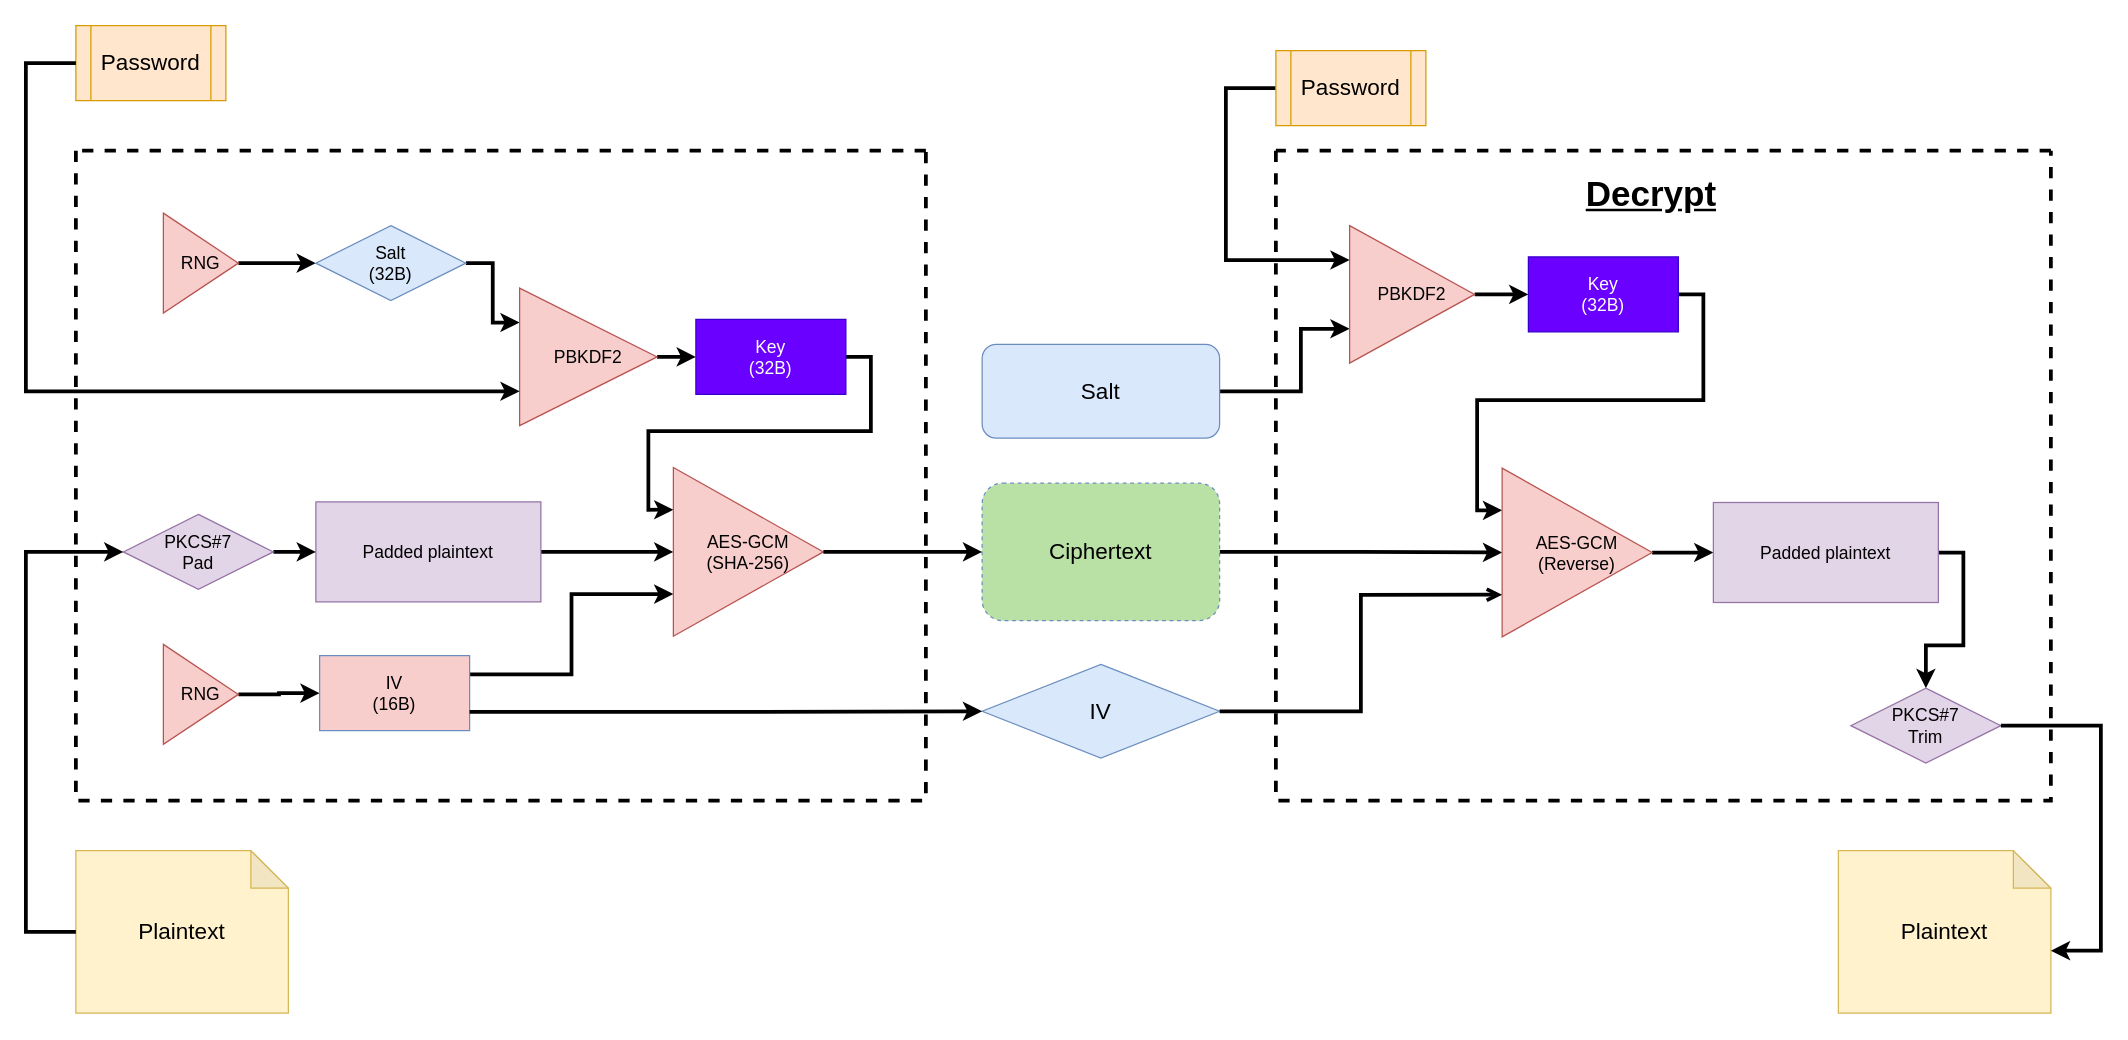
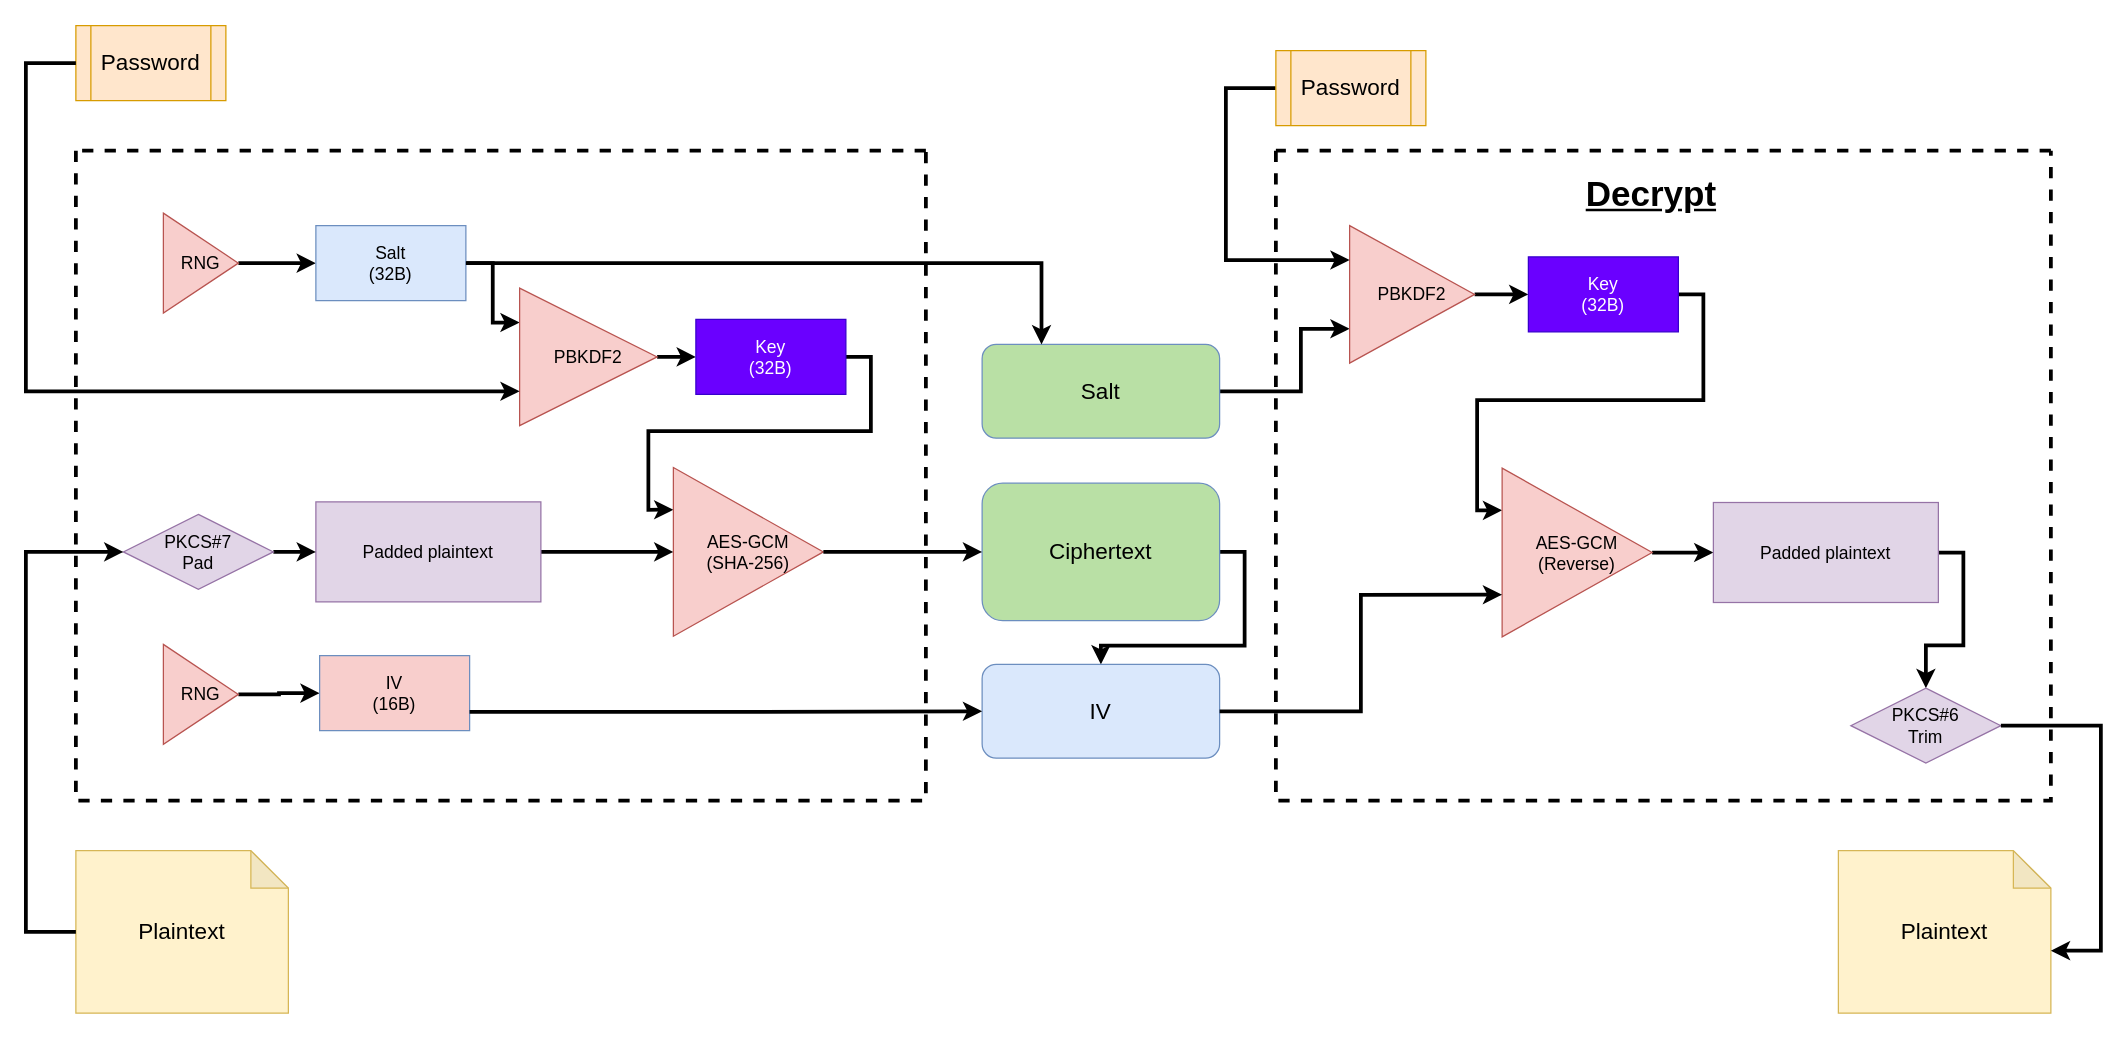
node "Salt (32B)": shape diamond -> rectangle
edge "Salt (32B)" -> "Salt": added
node "Salt": fillcolor #dae8fc -> #b9e0a5
node "Ciphertext": style dashed -> solid
edge "Ciphertext" -> "AES-GCM (Reverse)": now "Ciphertext" -> "IV"
edge "IV" -> "AES-GCM (Reverse)": arrowhead open -> classic
edge "IV (16B)" -> "AES-GCM (SHA-256)": removed
node "IV": shape diamond -> rounded rectangle
node "PKCS#7 Trim": label "PKCS#7 Trim" -> "PKCS#6 Trim"
